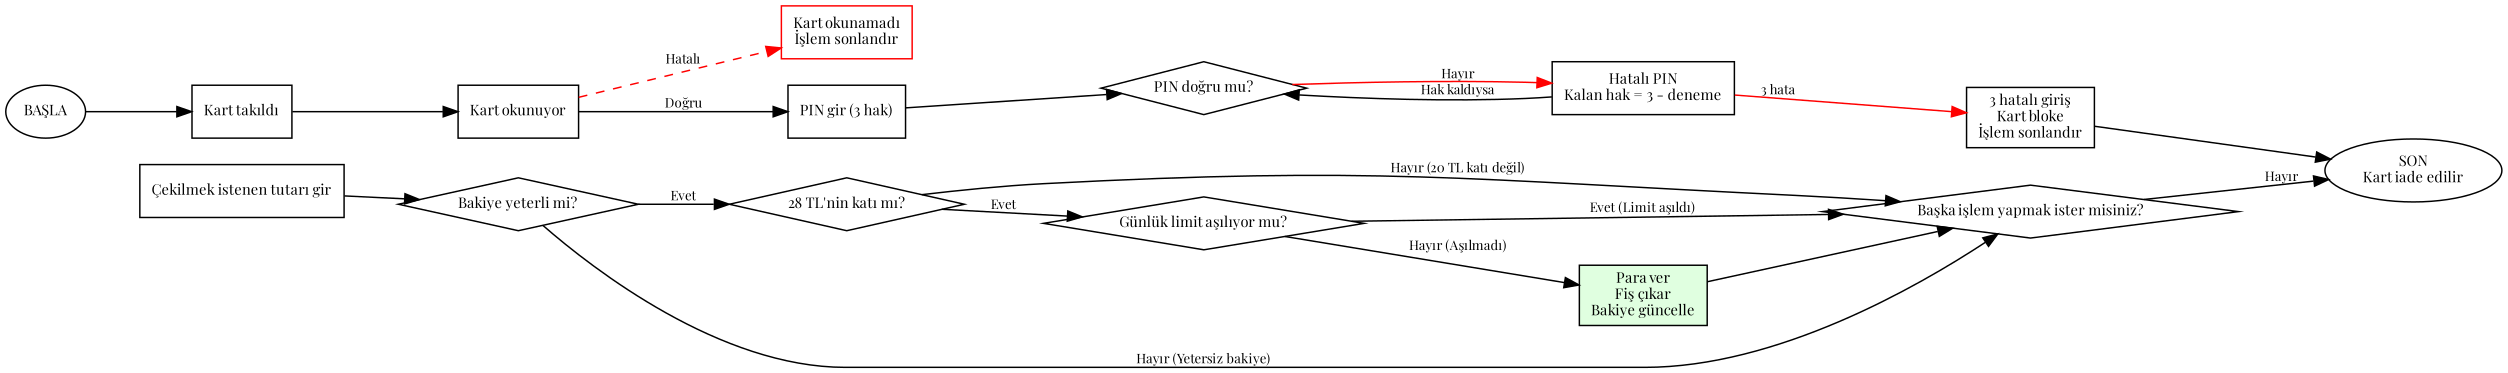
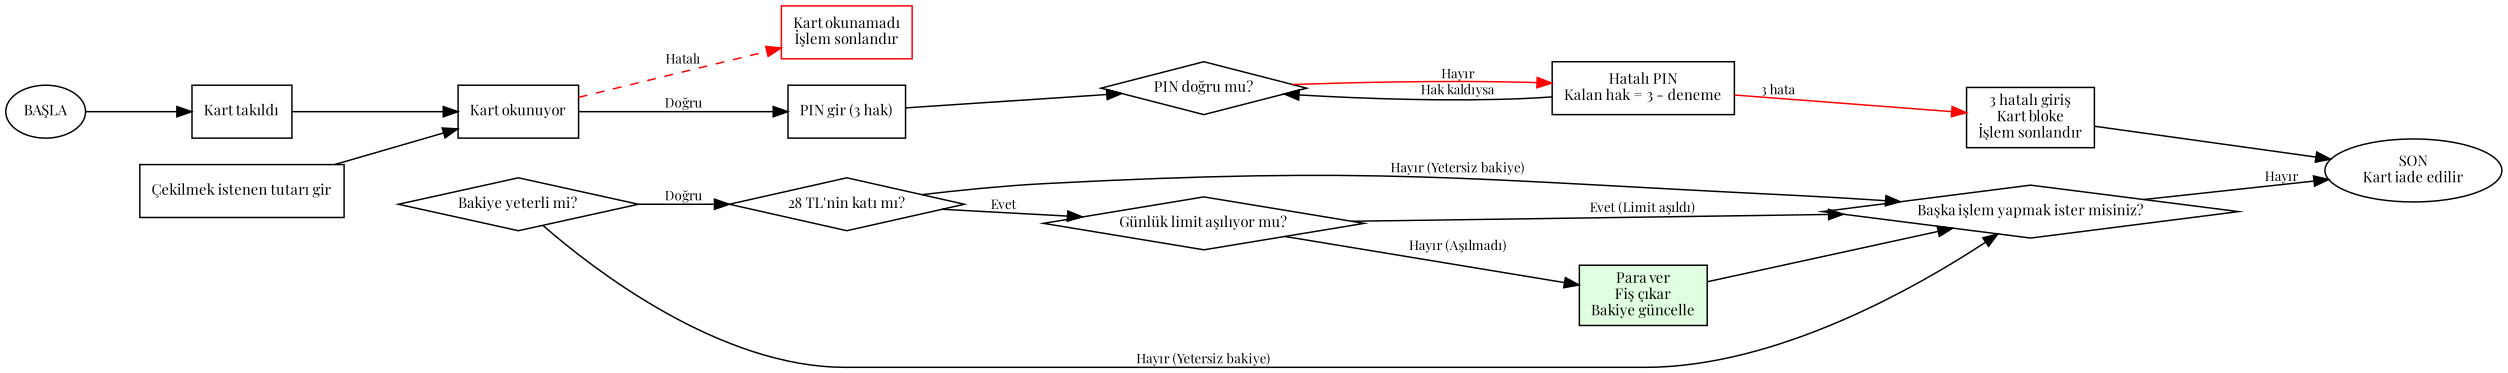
edge "28 TL'nin katı mı?" -> "Başka işlem yapmak ister misiniz?": label "Hayır (20 TL katı değil)" -> "Hayır (Yetersiz bakiye)"
edge "Çekilmek istenen tutarı gir" -> "Bakiye yeterli mi?": now "Çekilmek istenen tutarı gir" -> "Kart okunuyor"
edge "Bakiye yeterli mi?" -> "28 TL'nin katı mı?": label "Evet" -> "Doğru"
